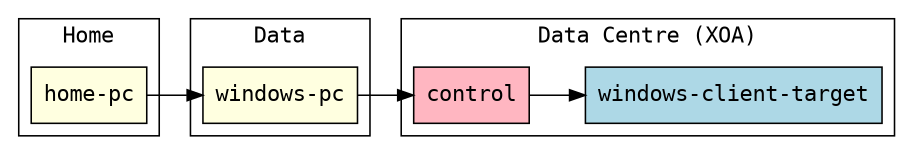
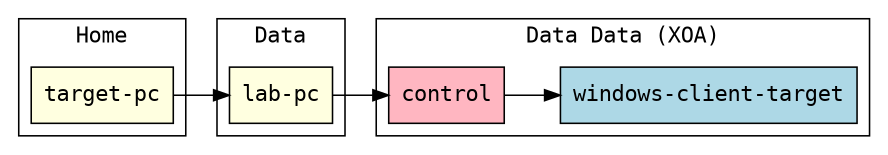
cluster "Data Centre (XOA)": label "Data Centre (XOA)" -> "Data Data (XOA)"
node "home-pc": label "home-pc" -> "target-pc"
node "windows-pc": label "windows-pc" -> "lab-pc"
